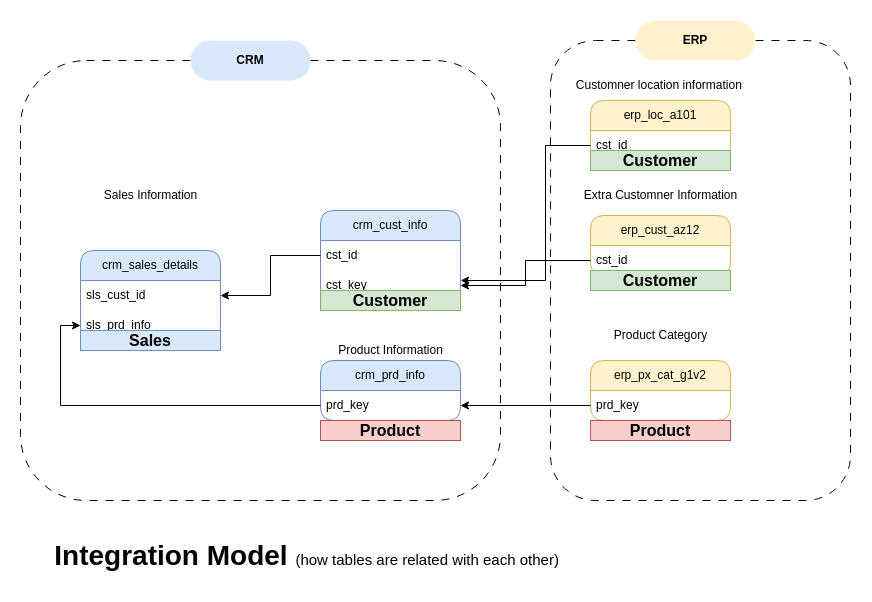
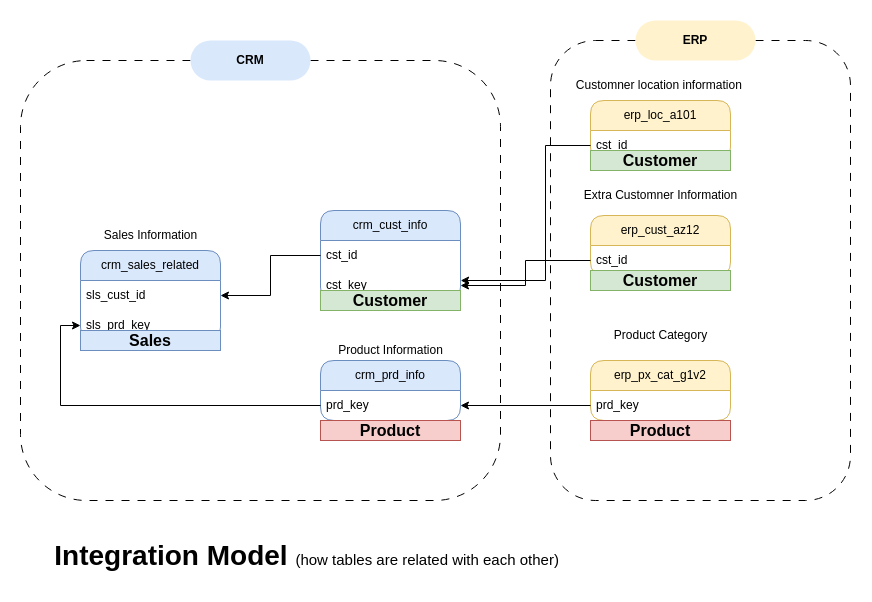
node "Sales Information": moved (151, 196) -> (151, 236)
node "crm_sales_details": label "crm_sales_details" -> "crm_sales_related"
node "sls_prd_info": label "sls_prd_info" -> "sls_prd_key"
